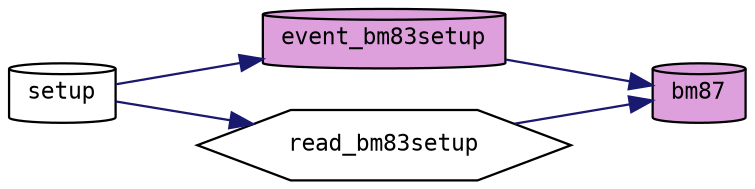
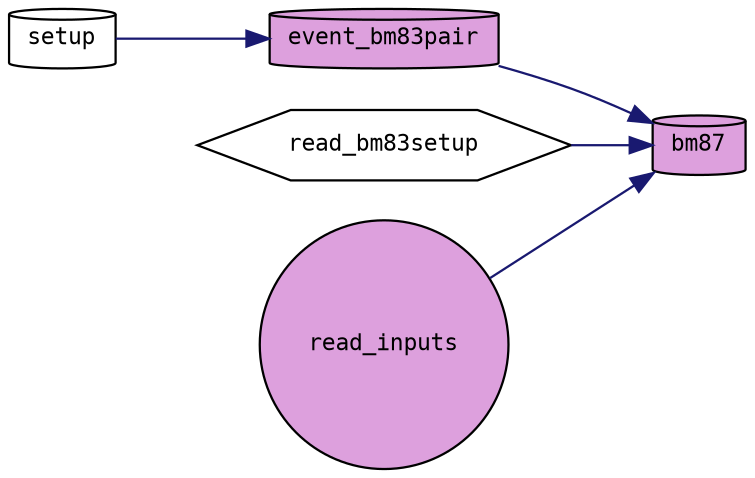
node "event_bm83setup": label "event_bm83setup" -> "event_bm83pair"
edge "setup" -> "read_bm83setup": removed
node "read_inputs": added
